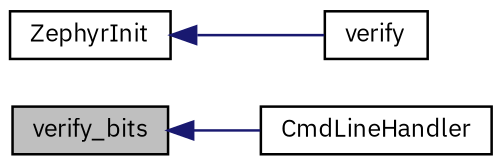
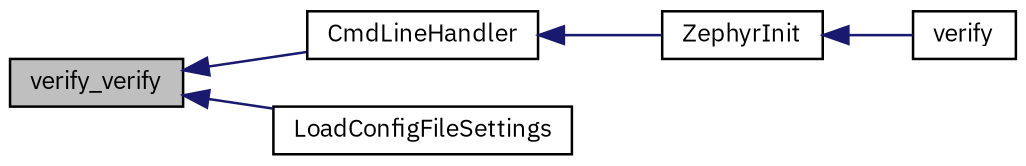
edge "ZephyrInit" -> "CmdLineHandler": added
node "verify_bits": label "verify_bits" -> "verify_verify"
node "LoadConfigFileSettings": added
